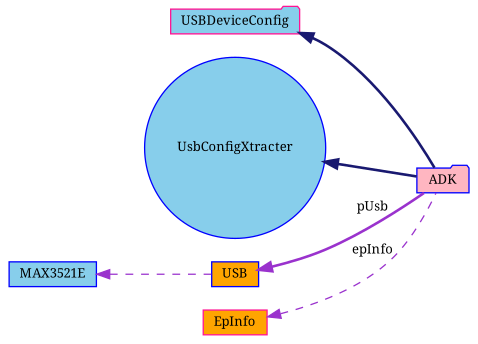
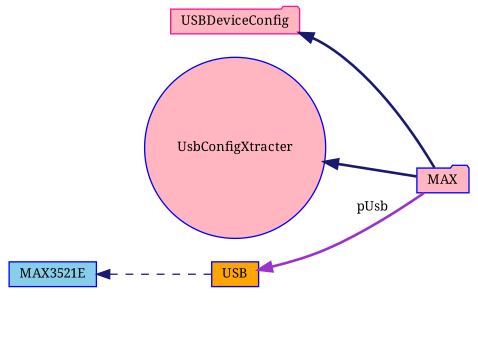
node "USBDeviceConfig": fillcolor skyblue -> lightpink
node "UsbConfigXtracter": fillcolor skyblue -> lightpink
node "ADK": label "ADK" -> "MAX"
edge "USB" -> "MAX3521E": color darkorchid3 -> midnightblue
node "EpInfo": removed
